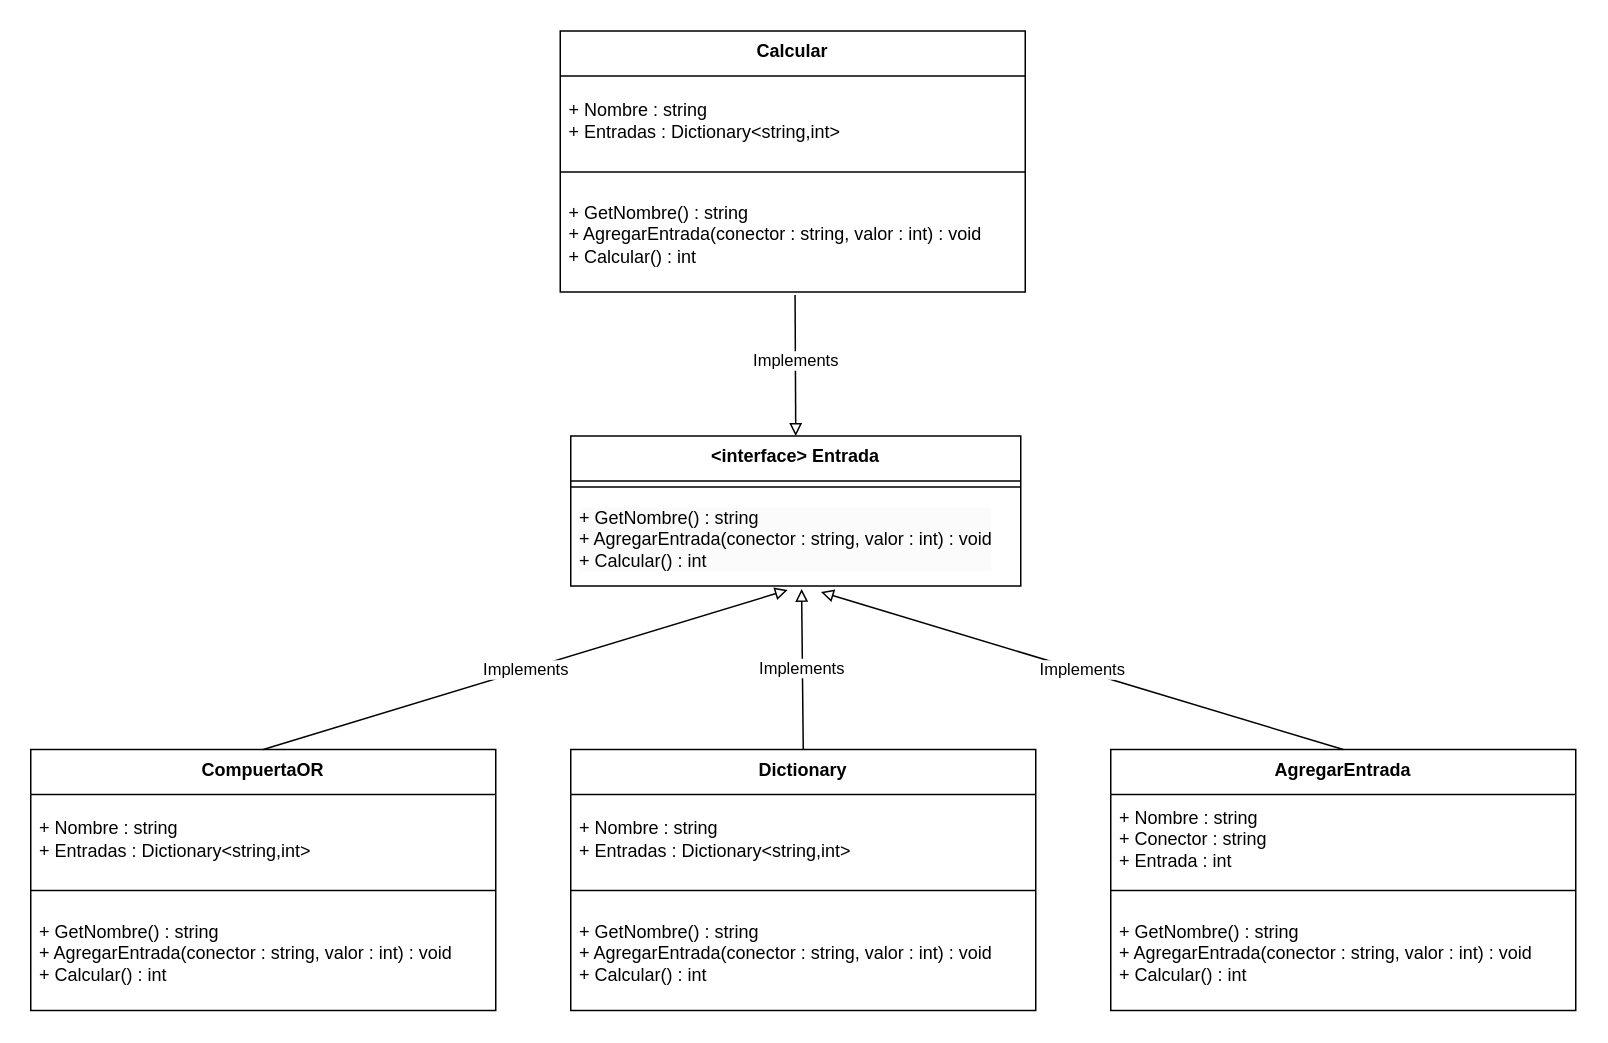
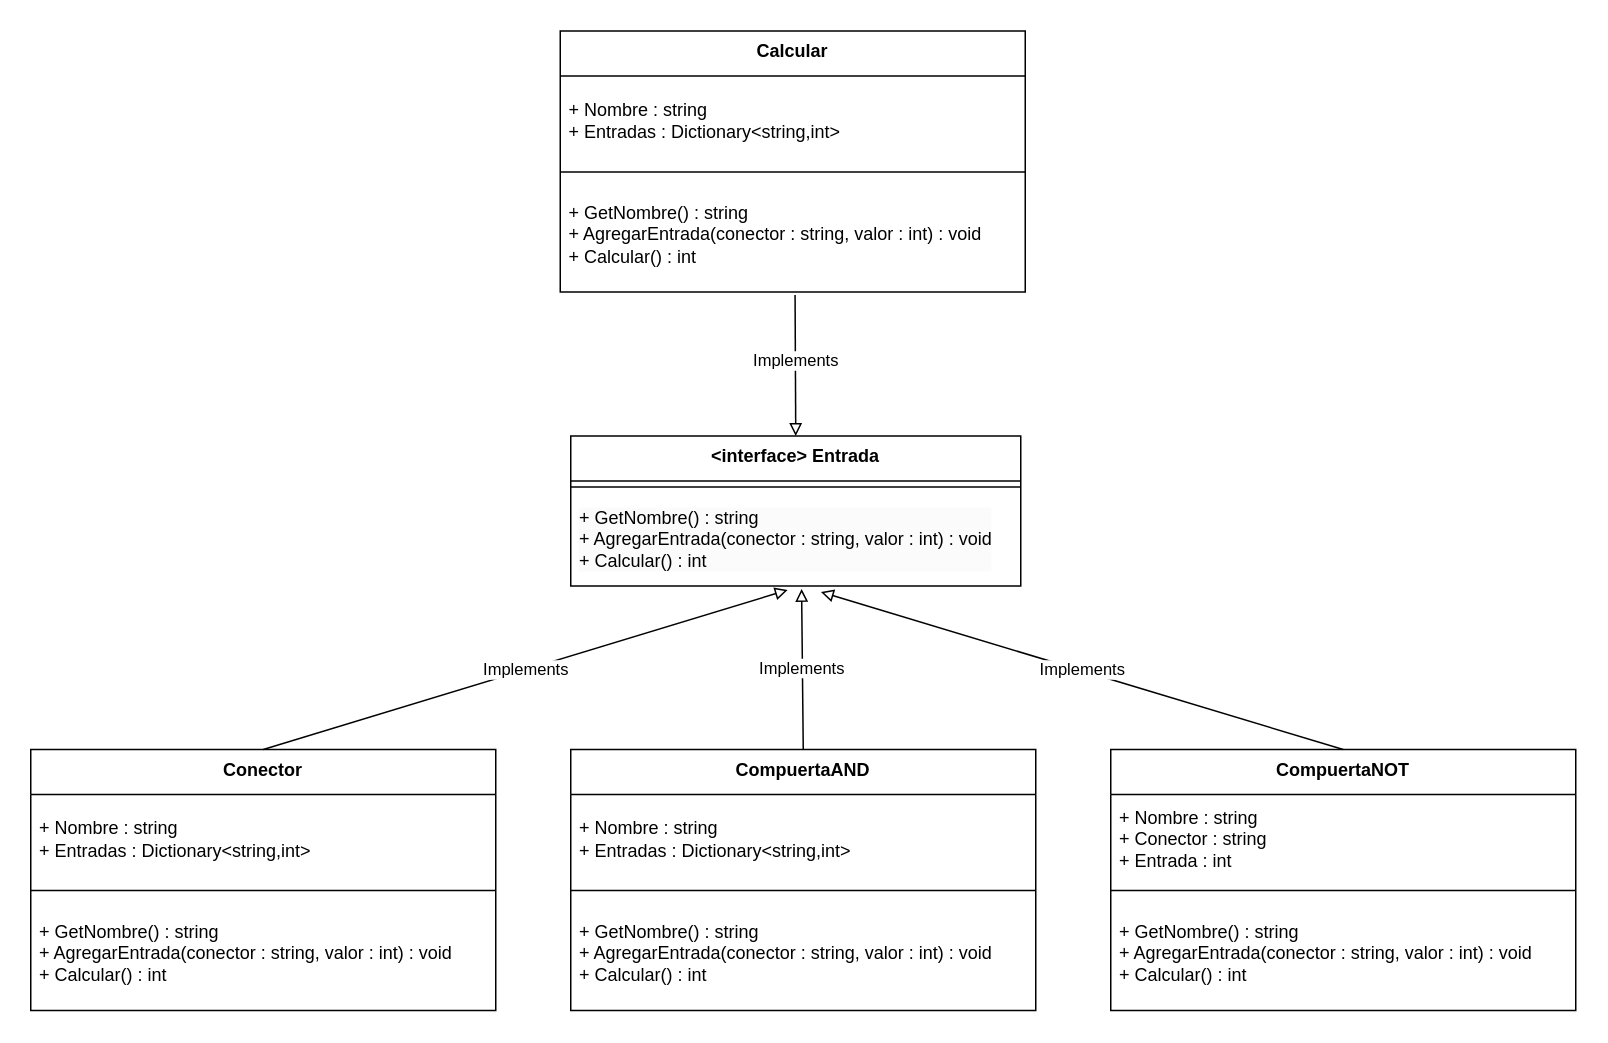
node "CompuertaOR": label "CompuertaOR" -> "Conector"
node "Dictionary": label "Dictionary" -> "CompuertaAND"
node "AgregarEntrada": label "AgregarEntrada" -> "CompuertaNOT"
